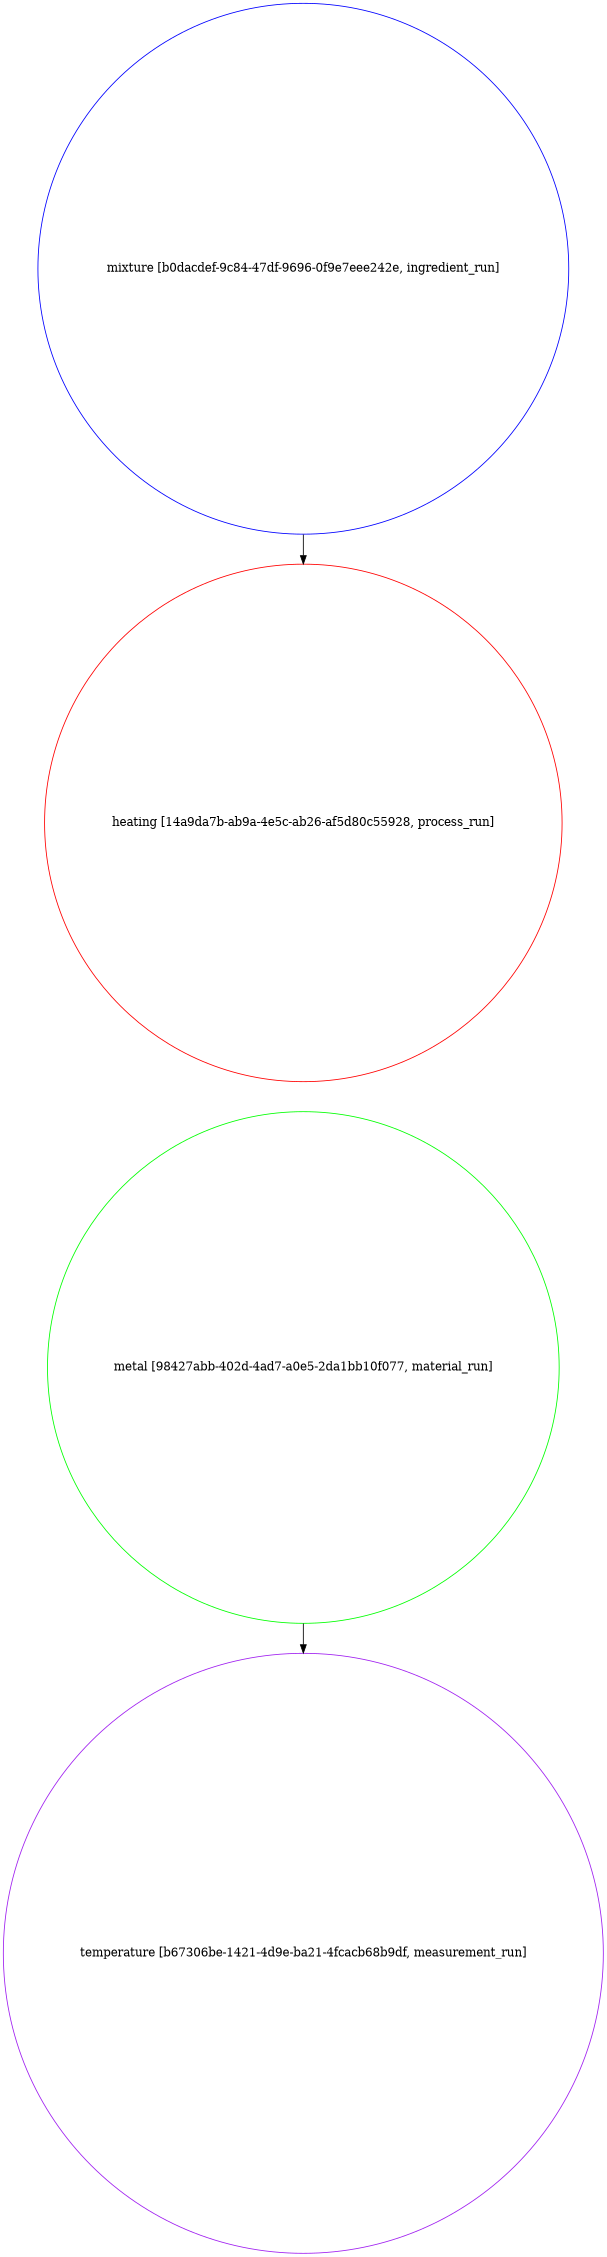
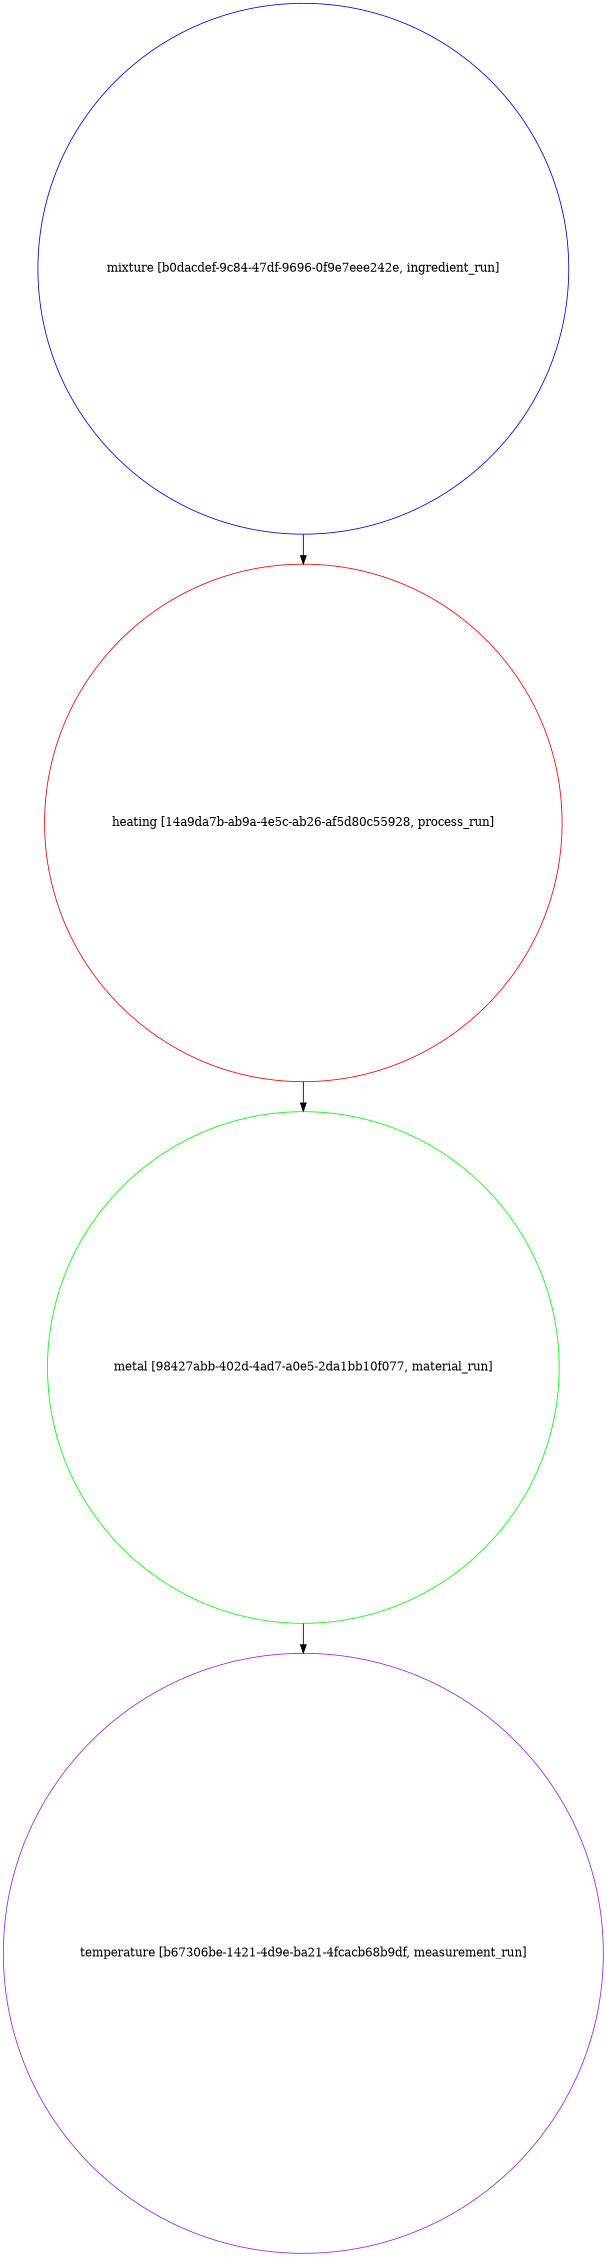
edge "heating [14a9da7b-ab9a-4e5c-ab26-af5d80c55928, process_run]" -> "metal [98427abb-402d-4ad7-a0e5-2da1bb10f077, material_run]": added
